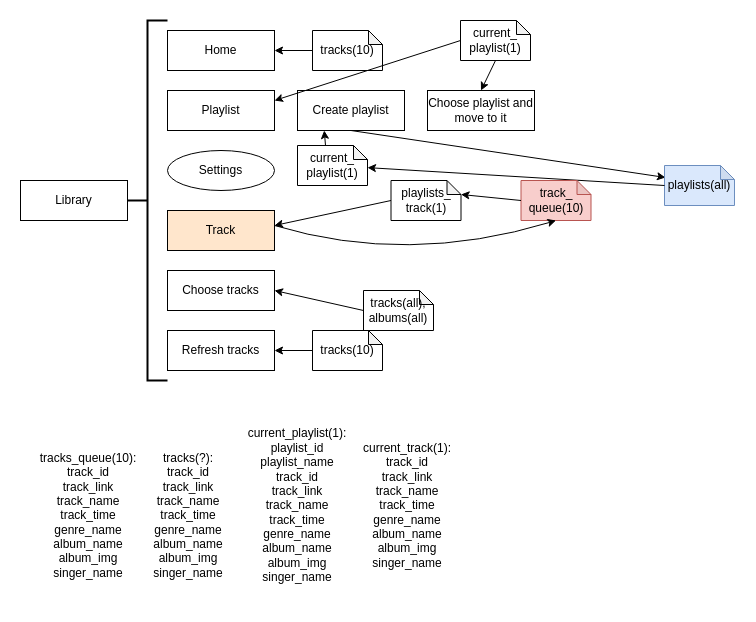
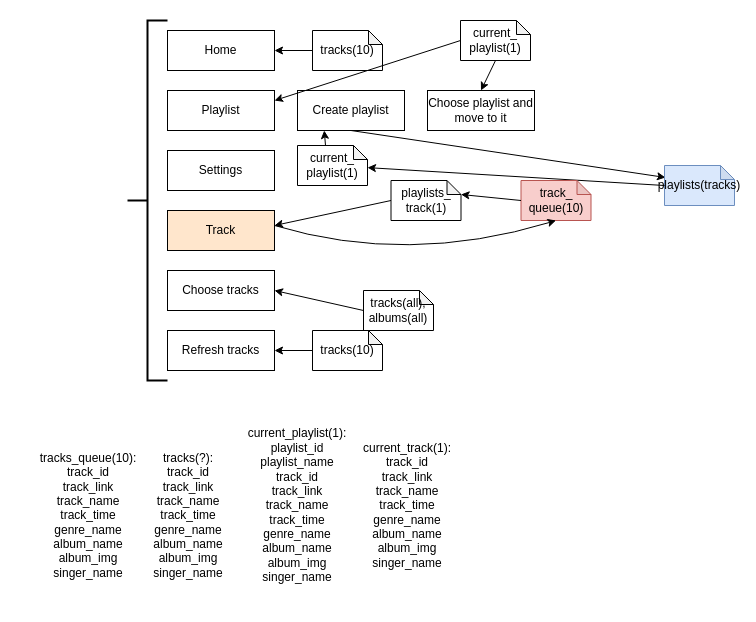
node "Settings": shape ellipse -> rectangle
node "playlists(all)": label "playlists(all)" -> "playlists(tracks)"
node "Library": removed
